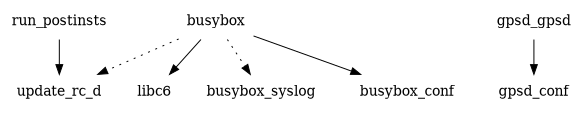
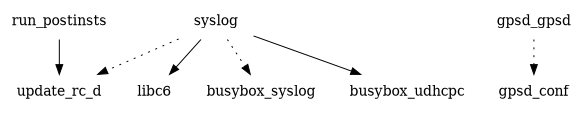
node "busybox": label "busybox" -> "syslog"
edge "gpsd_gpsd" -> "gpsd_conf": style solid -> dotted
node "busybox_conf": label "busybox_conf" -> "busybox_udhcpc"
